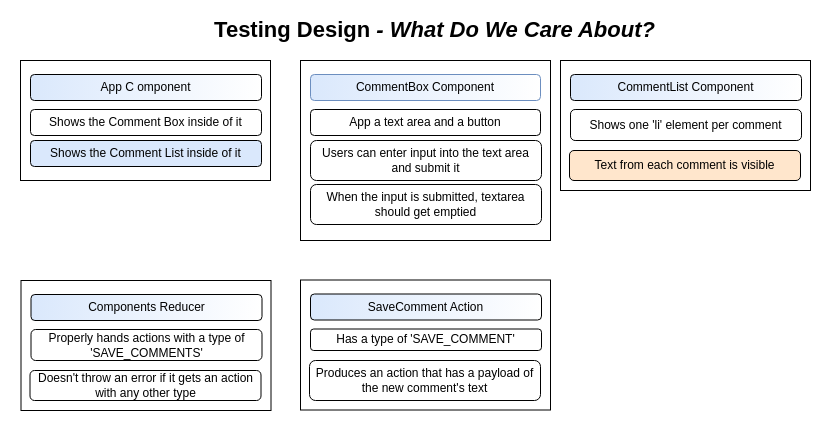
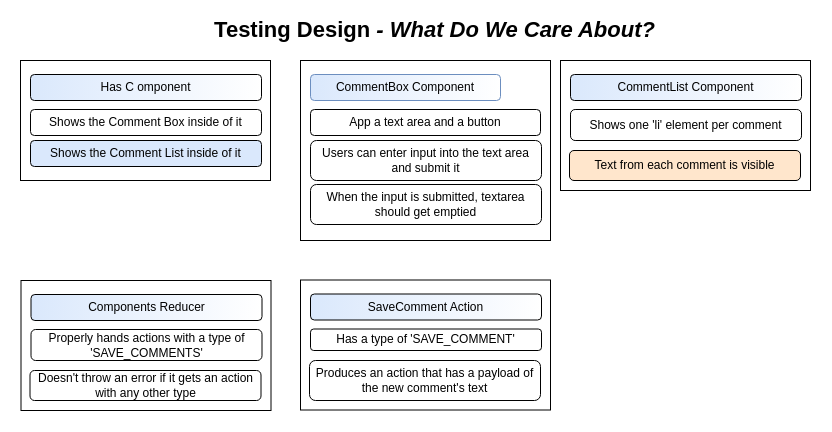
node "App C omponent": label "App C omponent" -> "Has C omponent"
node "CommentBox Component": size 230x26 -> 190x26
